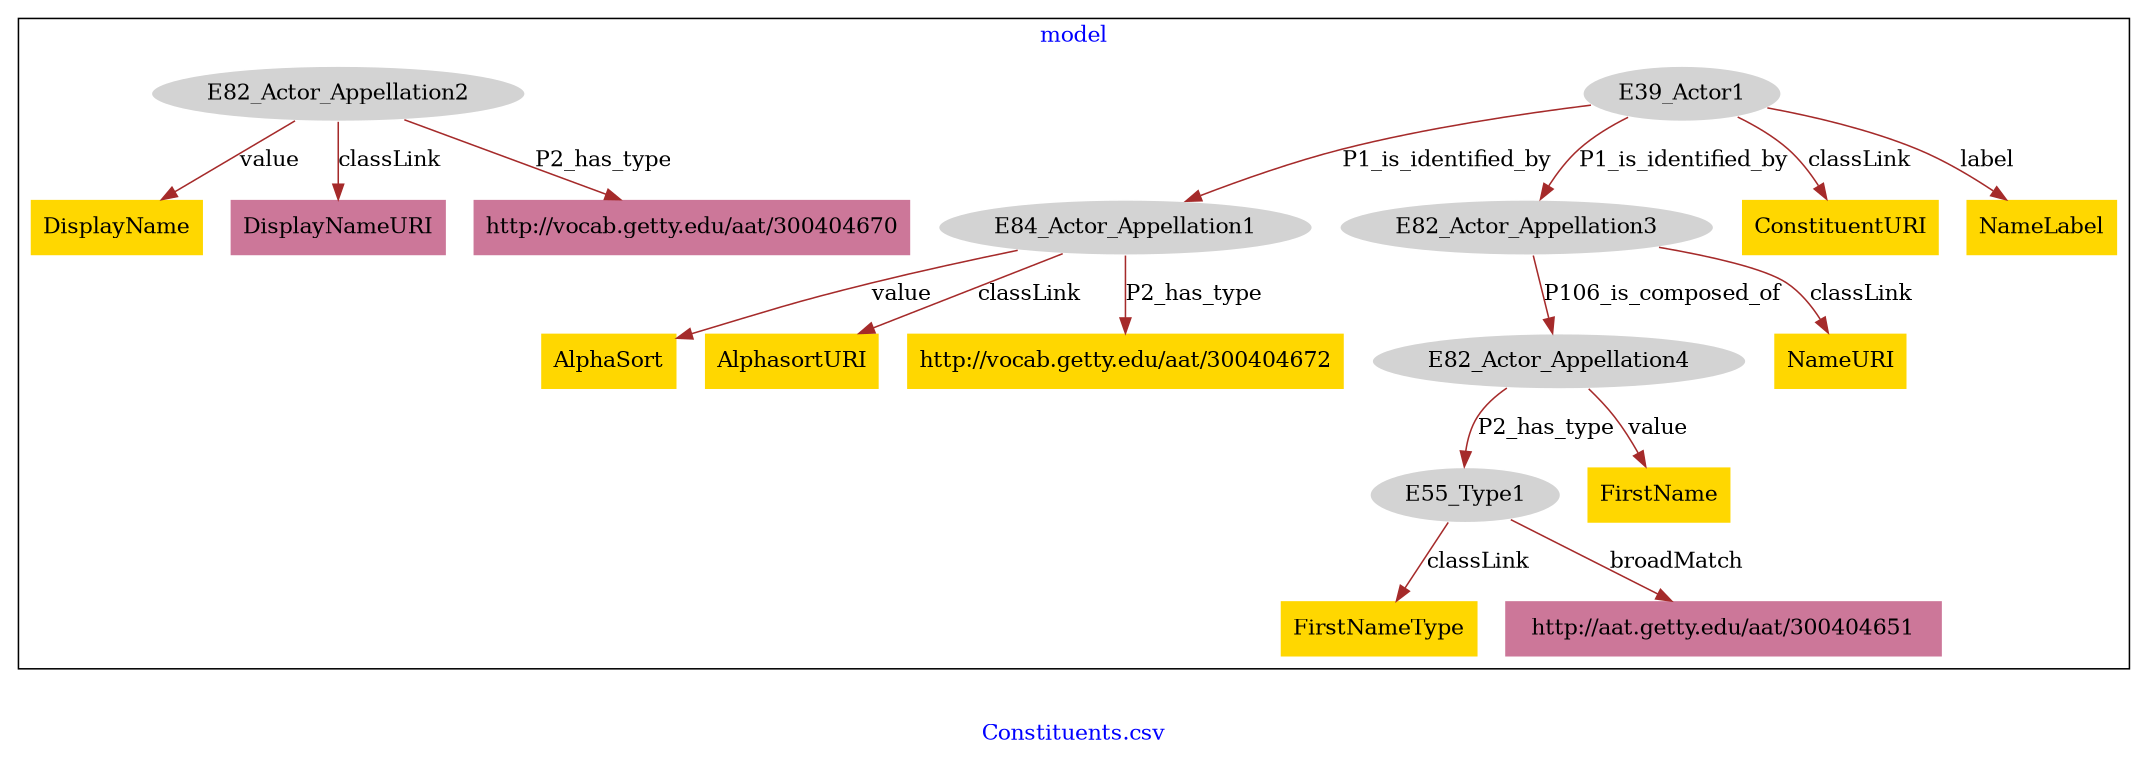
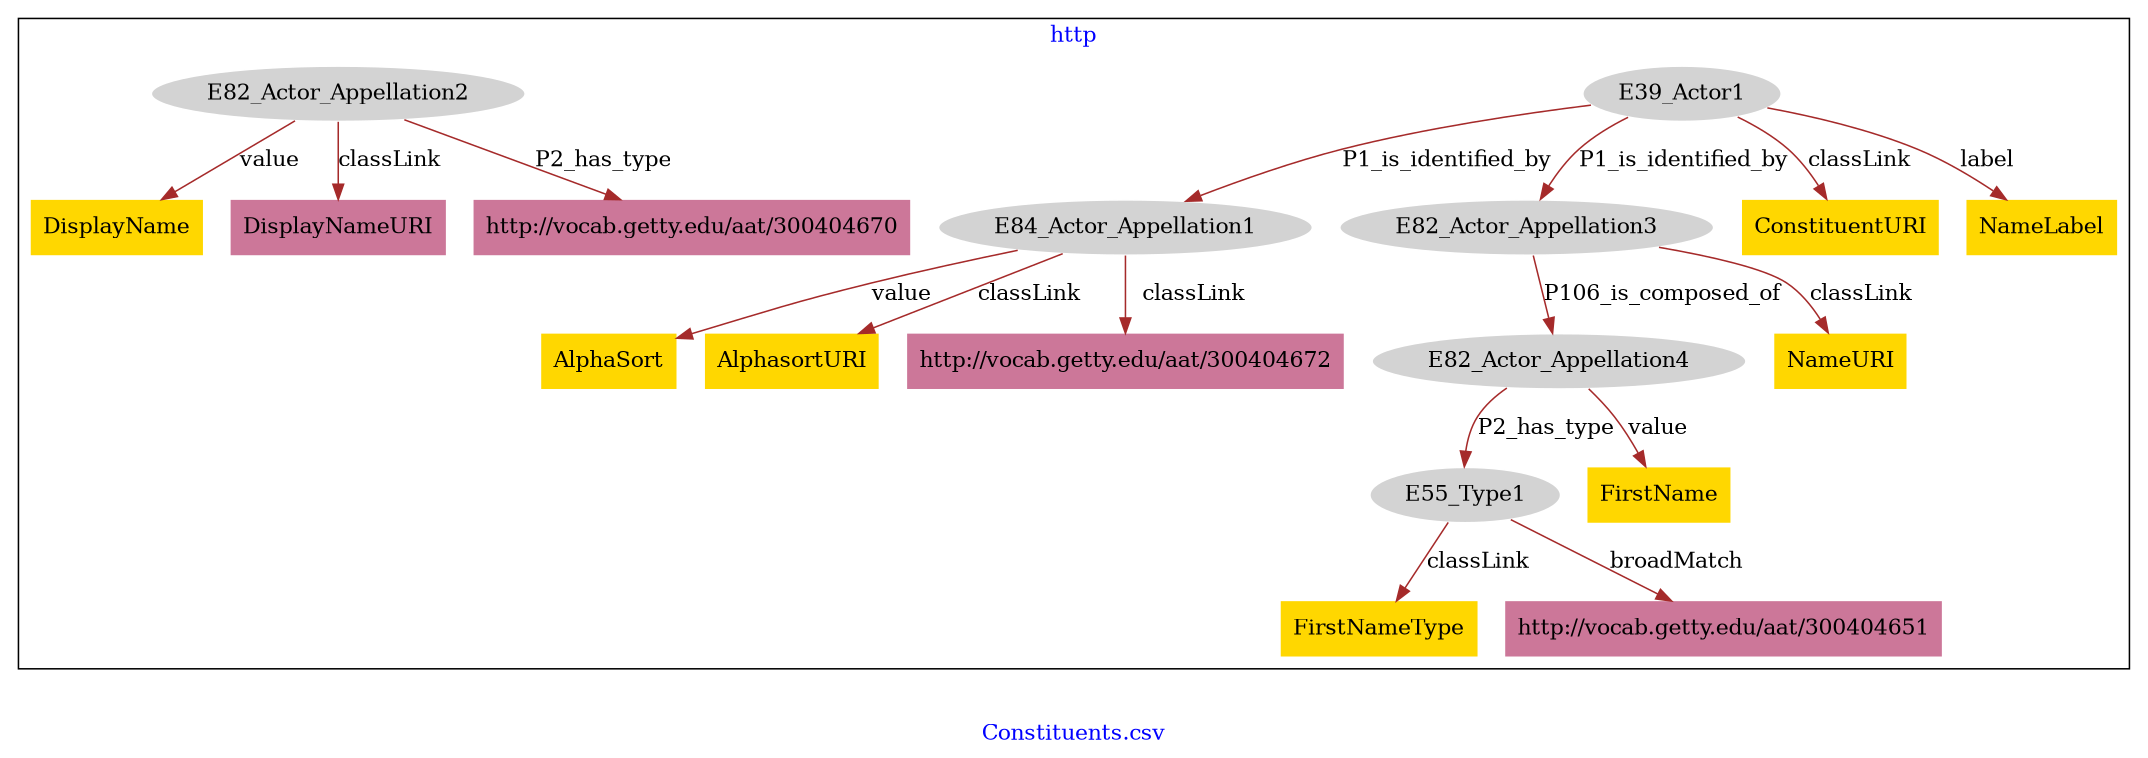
cluster "model": label "model" -> "http"
edge "E84_Actor_Appellation1" -> "http://vocab.getty.edu/aat/300404672": label "P2_has_type" -> "classLink"
node "http://vocab.getty.edu/aat/300404672": fillcolor gold -> #cc7799
node "http://aat.getty.edu/aat/300404651": label "http://aat.getty.edu/aat/300404651" -> "http://vocab.getty.edu/aat/300404651"
